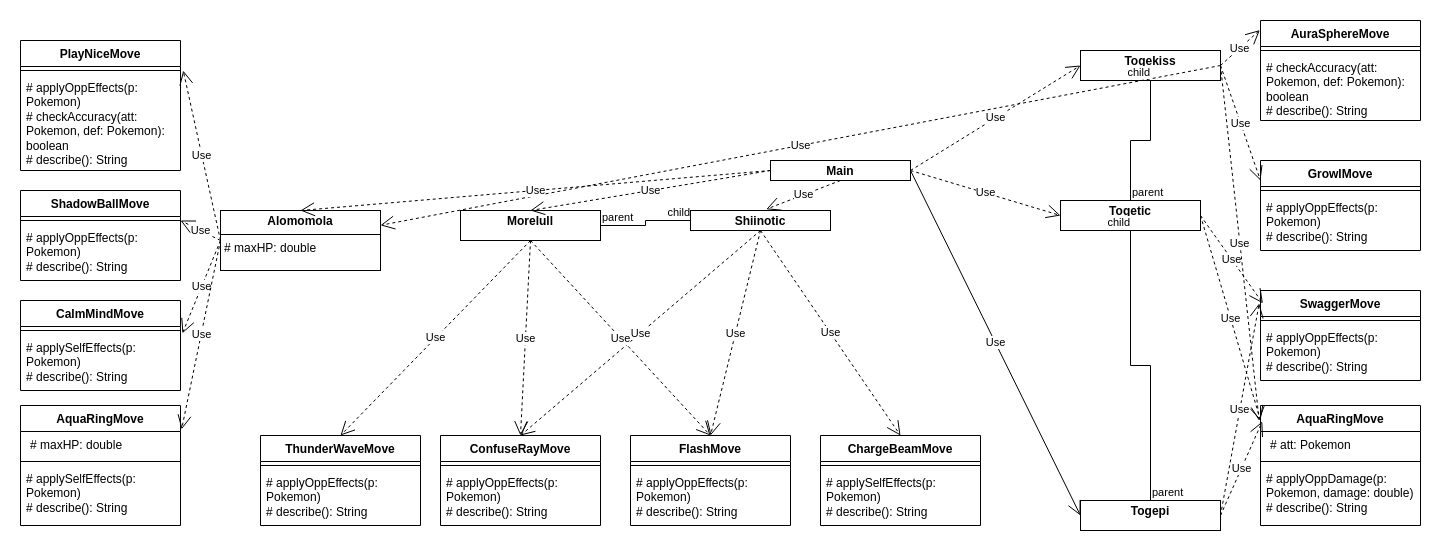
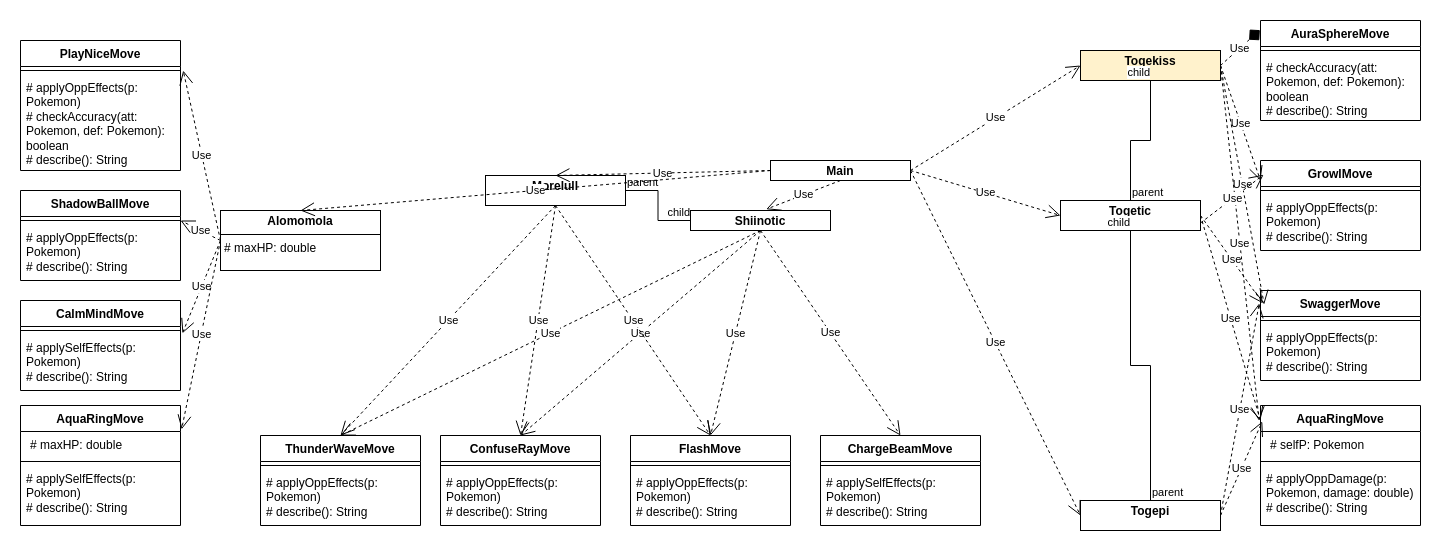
edge "Togekiss" -> "AuraSphereMove": arrowhead open -> diamond
node "Togekiss": fillcolor #ffffff -> #fff2cc
edge "Togekiss" -> "Alomomola # maxHP: double": now "Togekiss" -> "SwaggerMove"
edge "Togetic" -> "GrowlMove": added, label "Use"
node "Morelull": moved (531, 226) -> (556, 191)
edge "Main" -> "Togepi": style solid -> dashed
edge "Shiinotic" -> "ThunderWaveMove": added, label "Use"
node "# att: Pokemon": label "# att: Pokemon" -> "# selfP: Pokemon"
